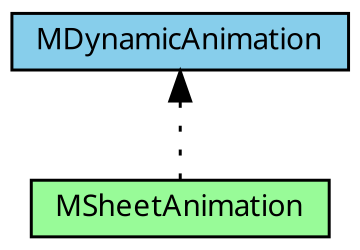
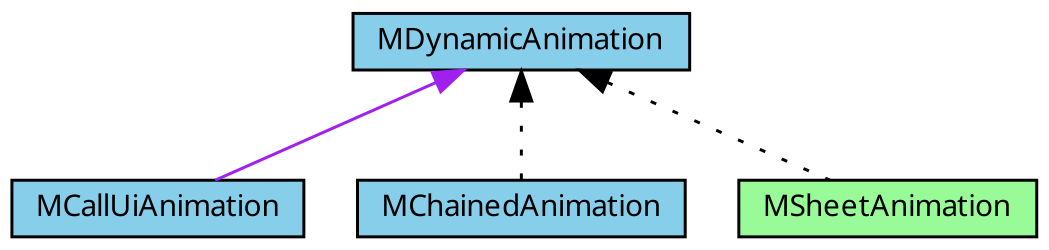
node "MCallUiAnimation": added
node "MChainedAnimation": added
